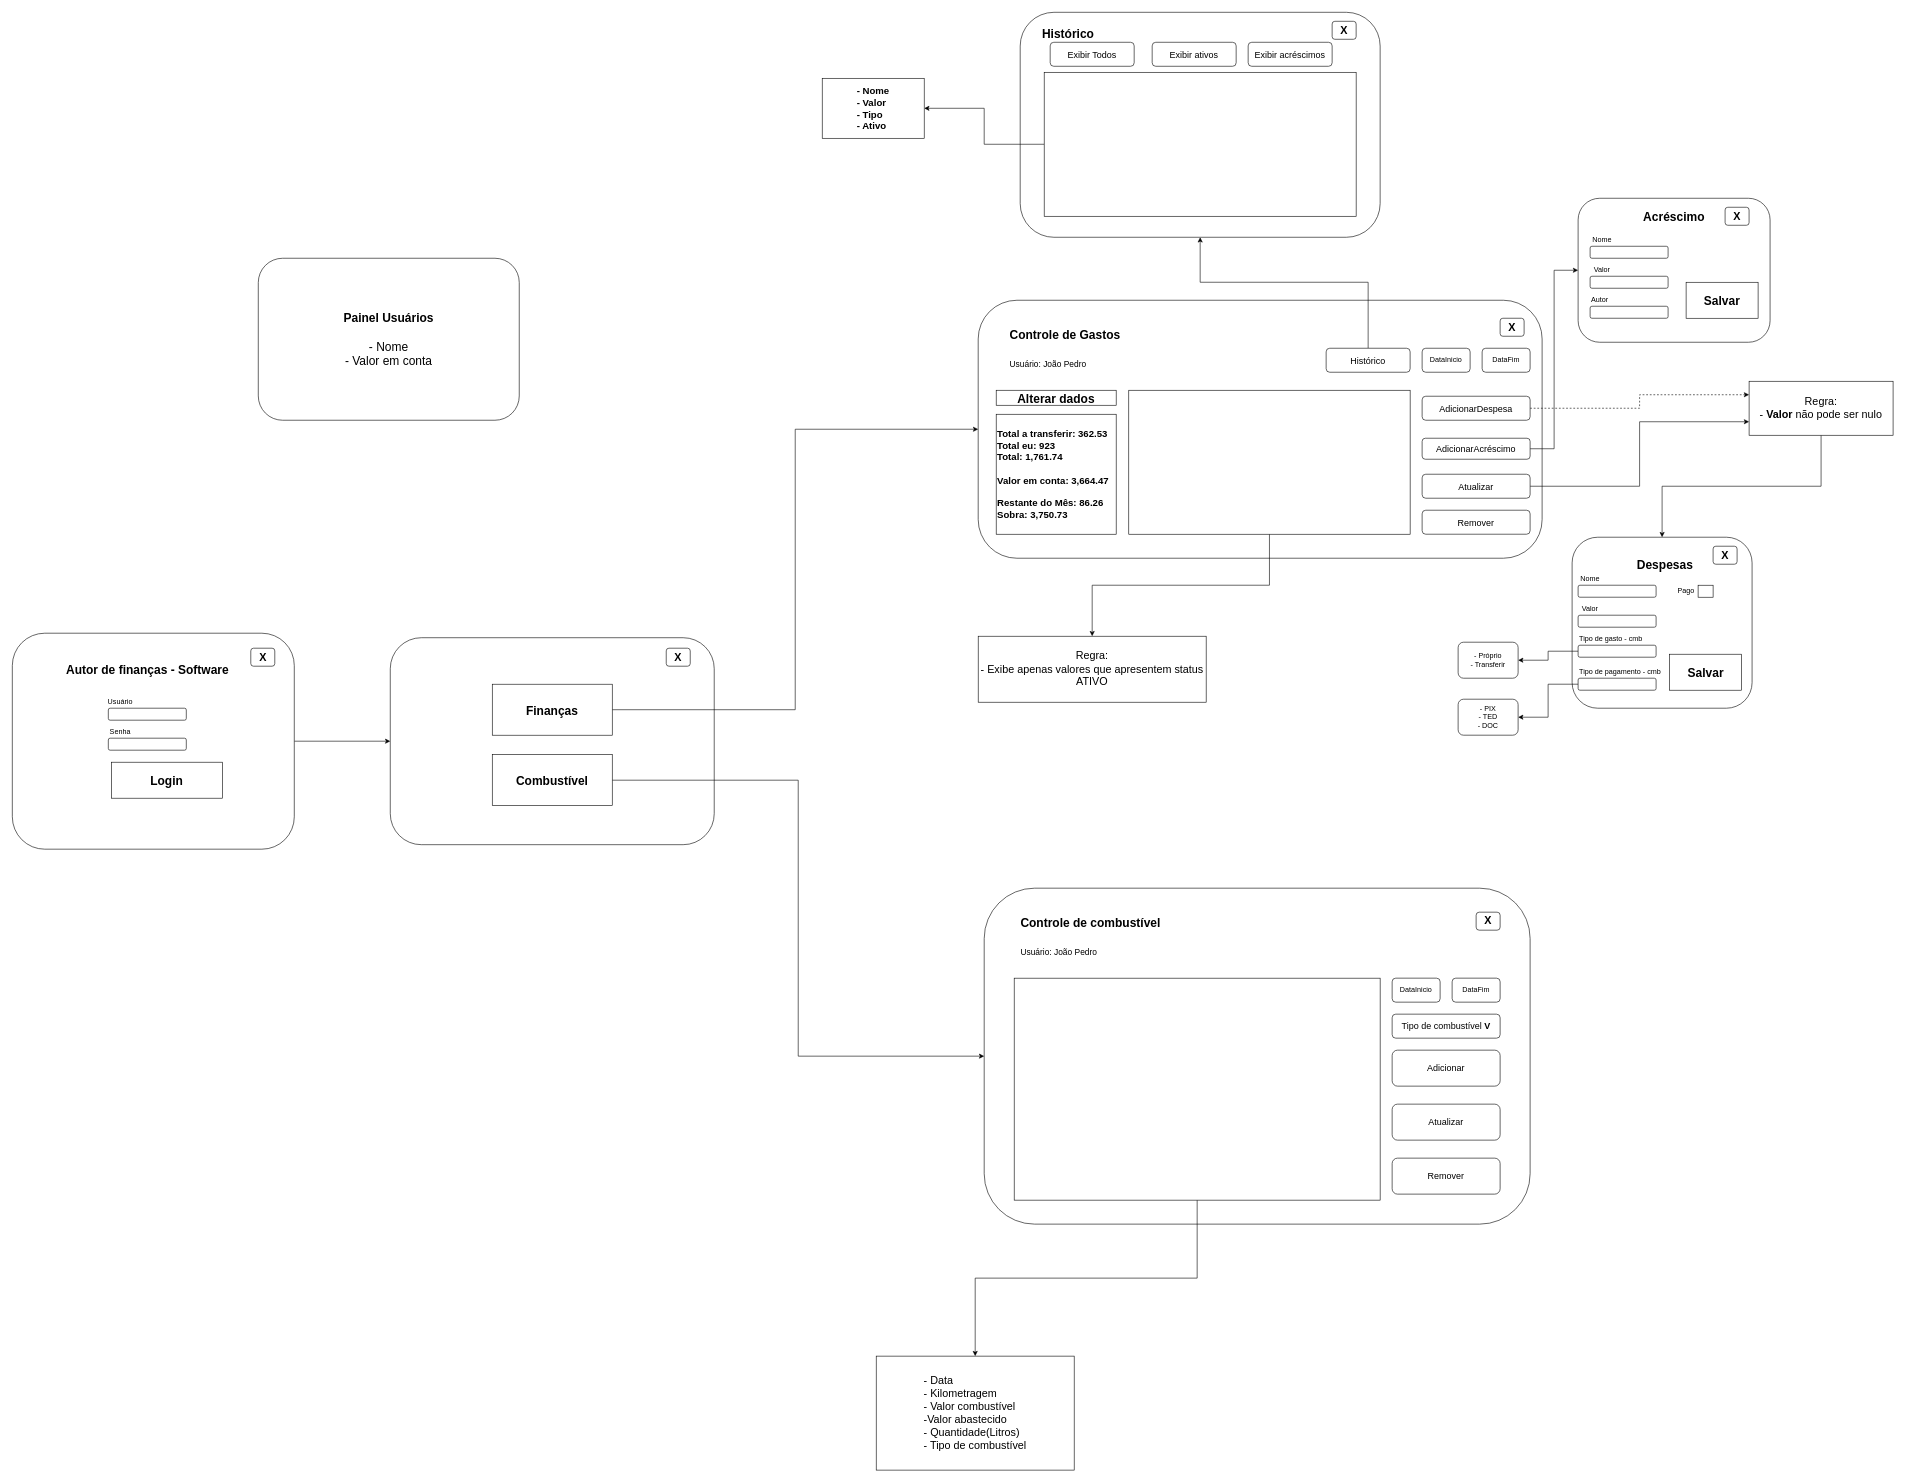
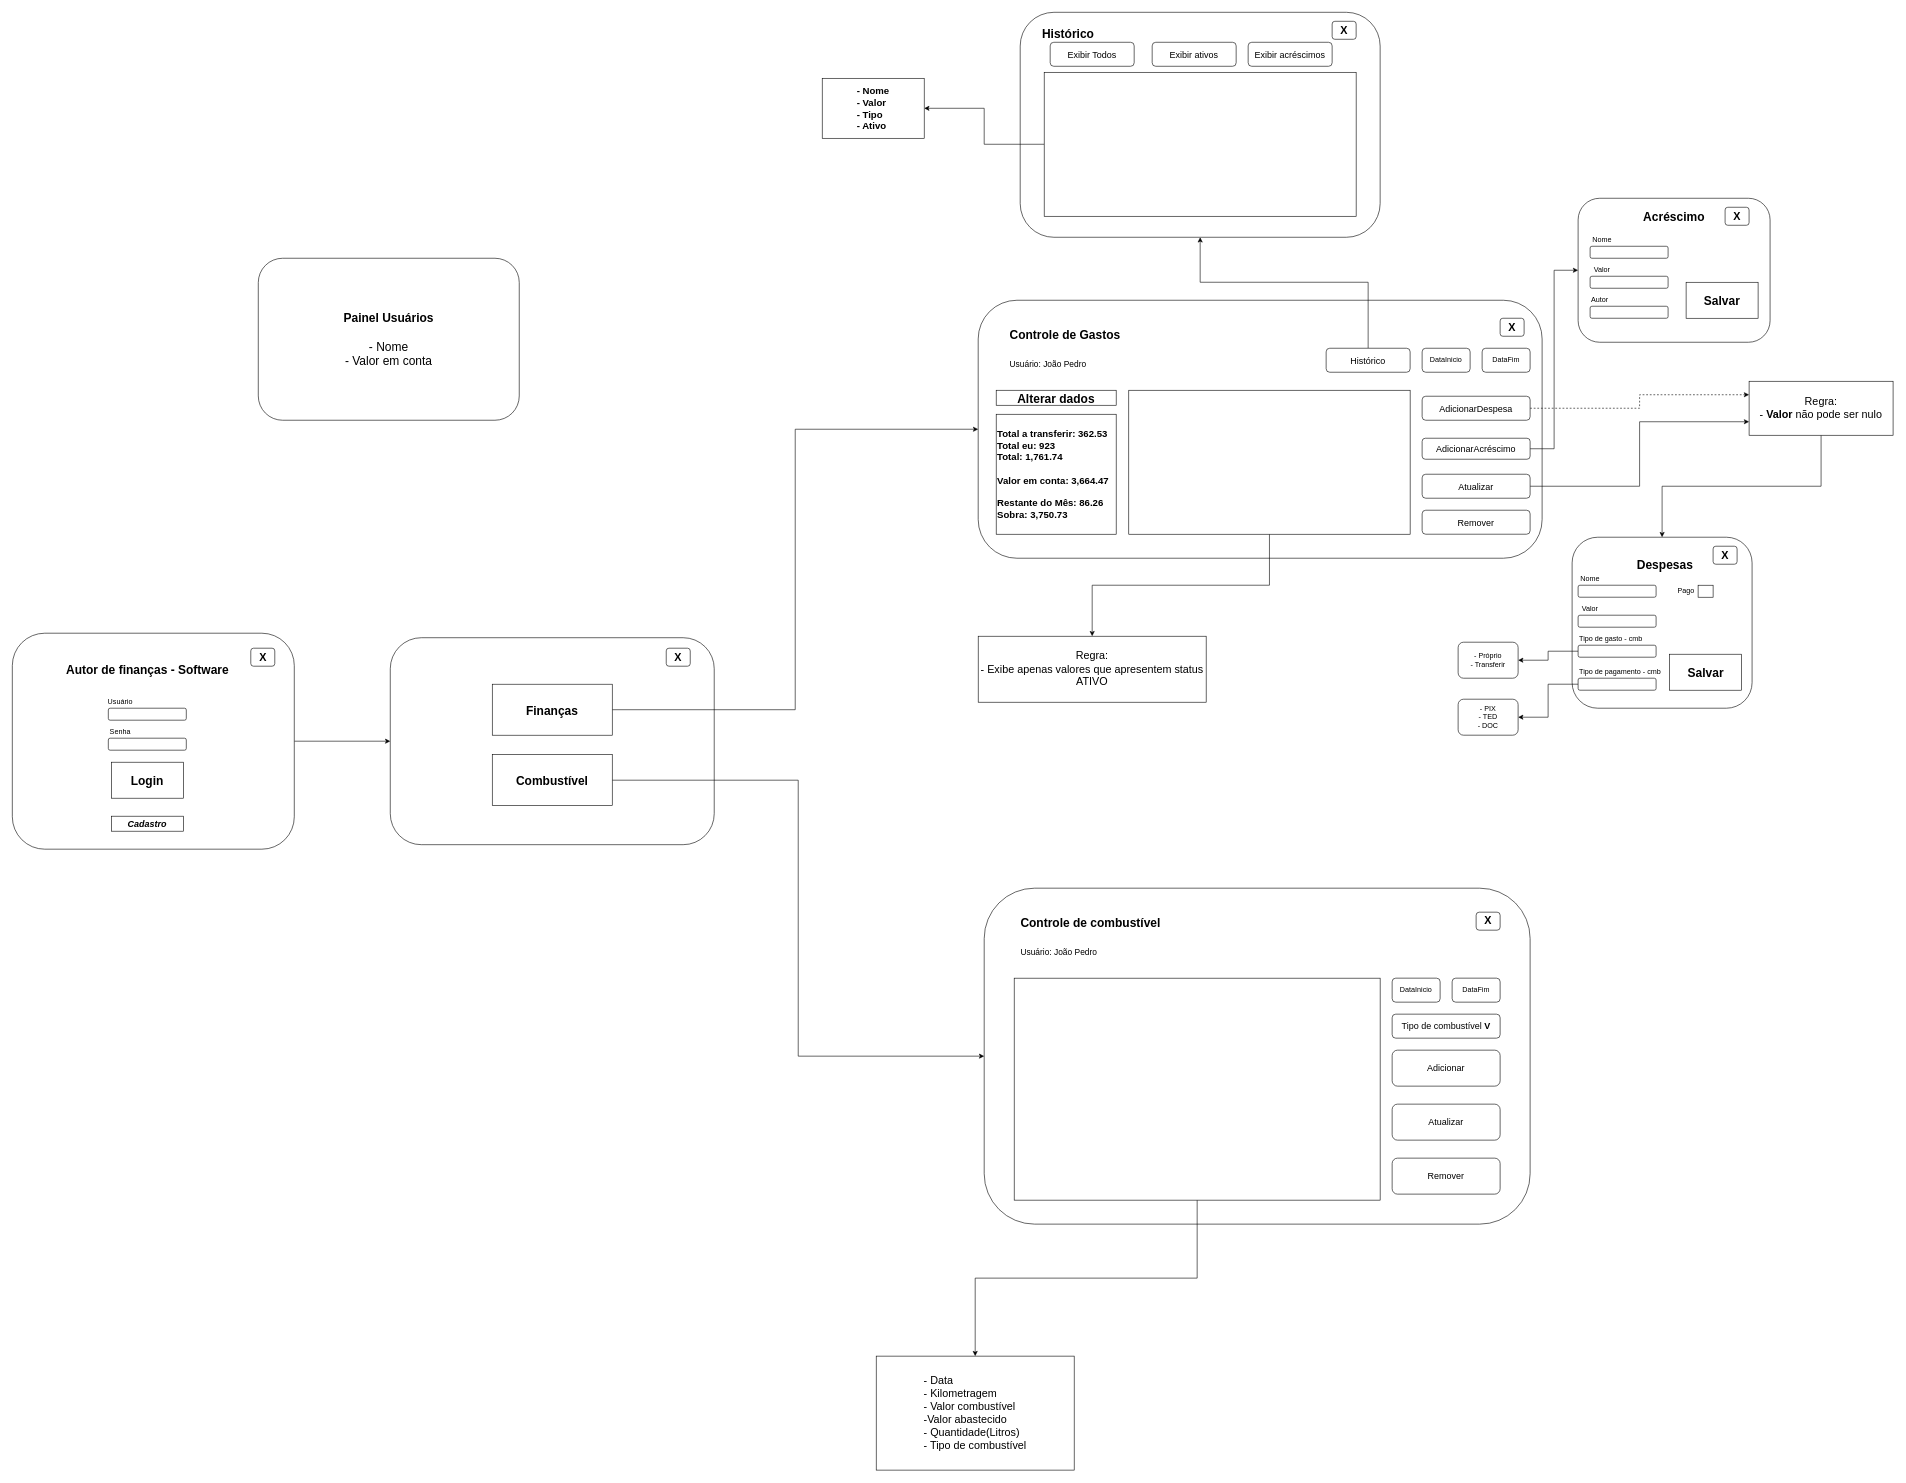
node "Login": size 111x36 -> 72x36
node "Cadastro": added
